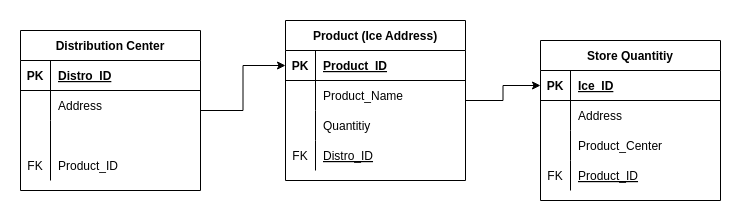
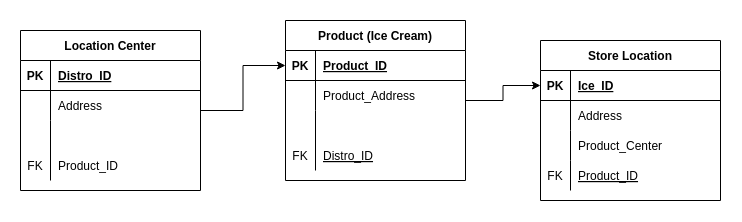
node "Product (Ice Address)": label "Product (Ice Address)" -> "Product (Ice Cream)"
node "Distribution Center": label "Distribution Center" -> "Location Center"
node "Store Quantitiy": label "Store Quantitiy" -> "Store Location"
node "Product_Name": label "Product_Name" -> "Product_Address"
node "Quantitiy": removed
